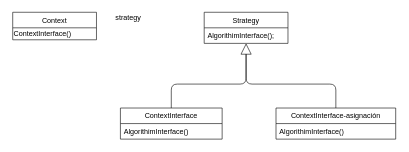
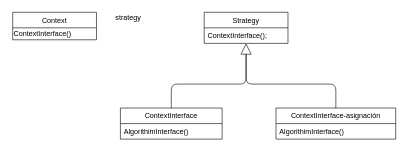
node "AlgorithimInterface();": label "AlgorithimInterface();" -> "ContextInterface();"
